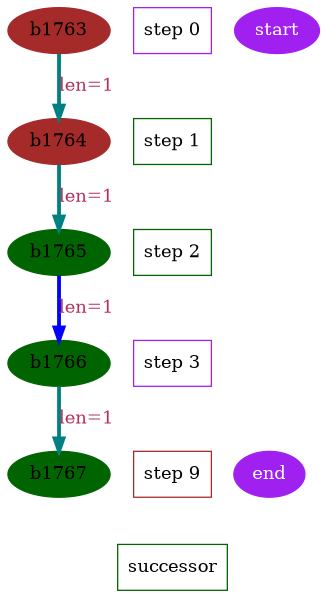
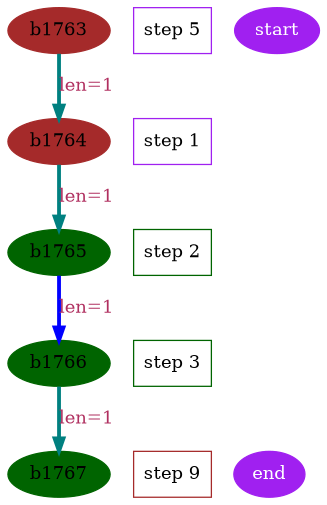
node "step 0": label "step 0" -> "step 5"
node "step 1": color darkgreen -> purple
node "step 3": color purple -> darkgreen
node "successor": removed
